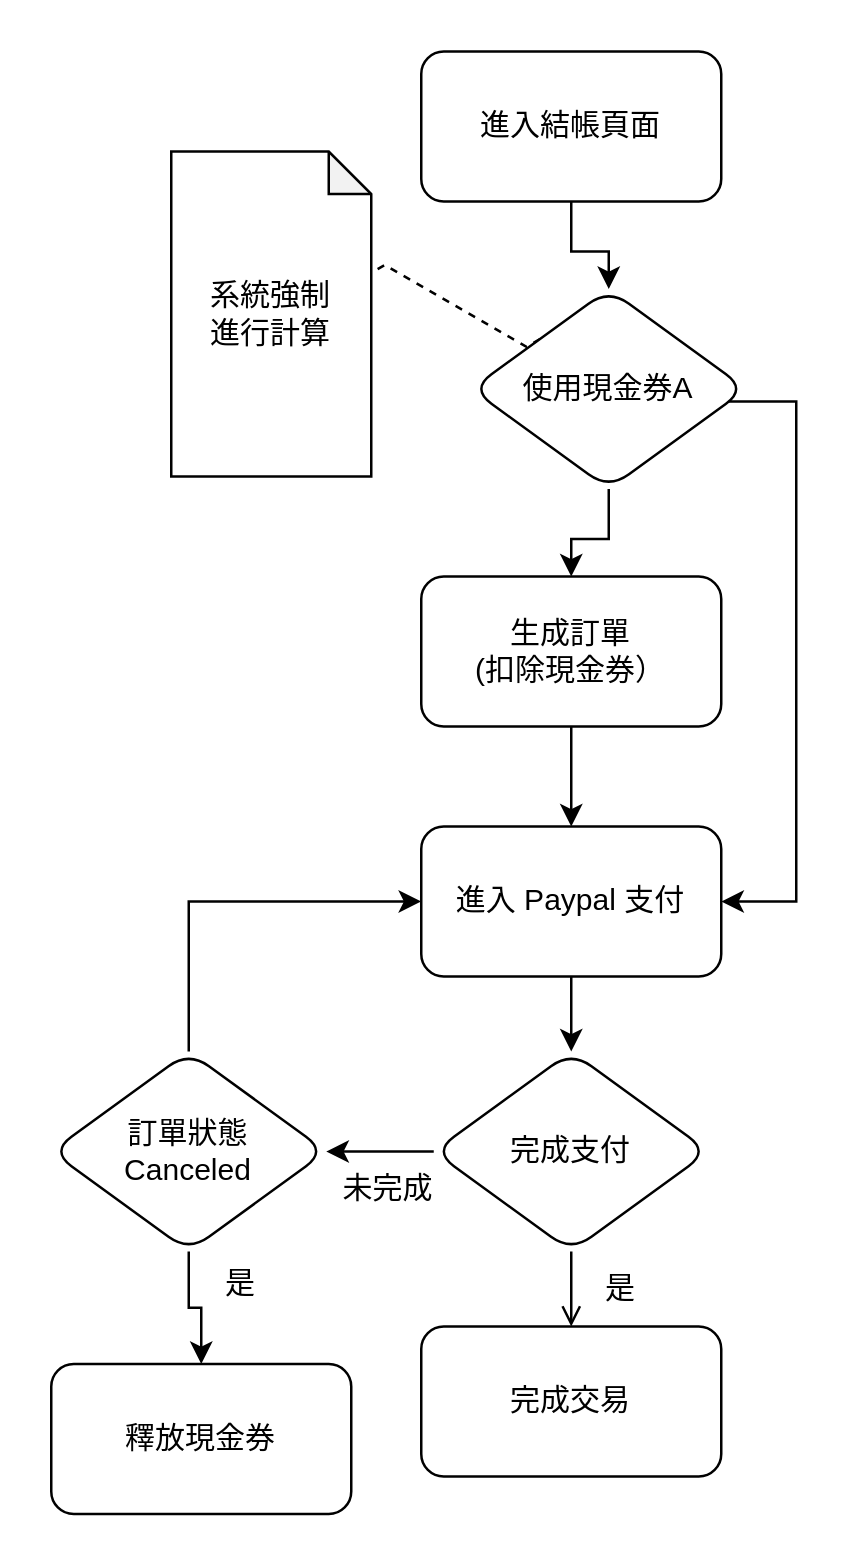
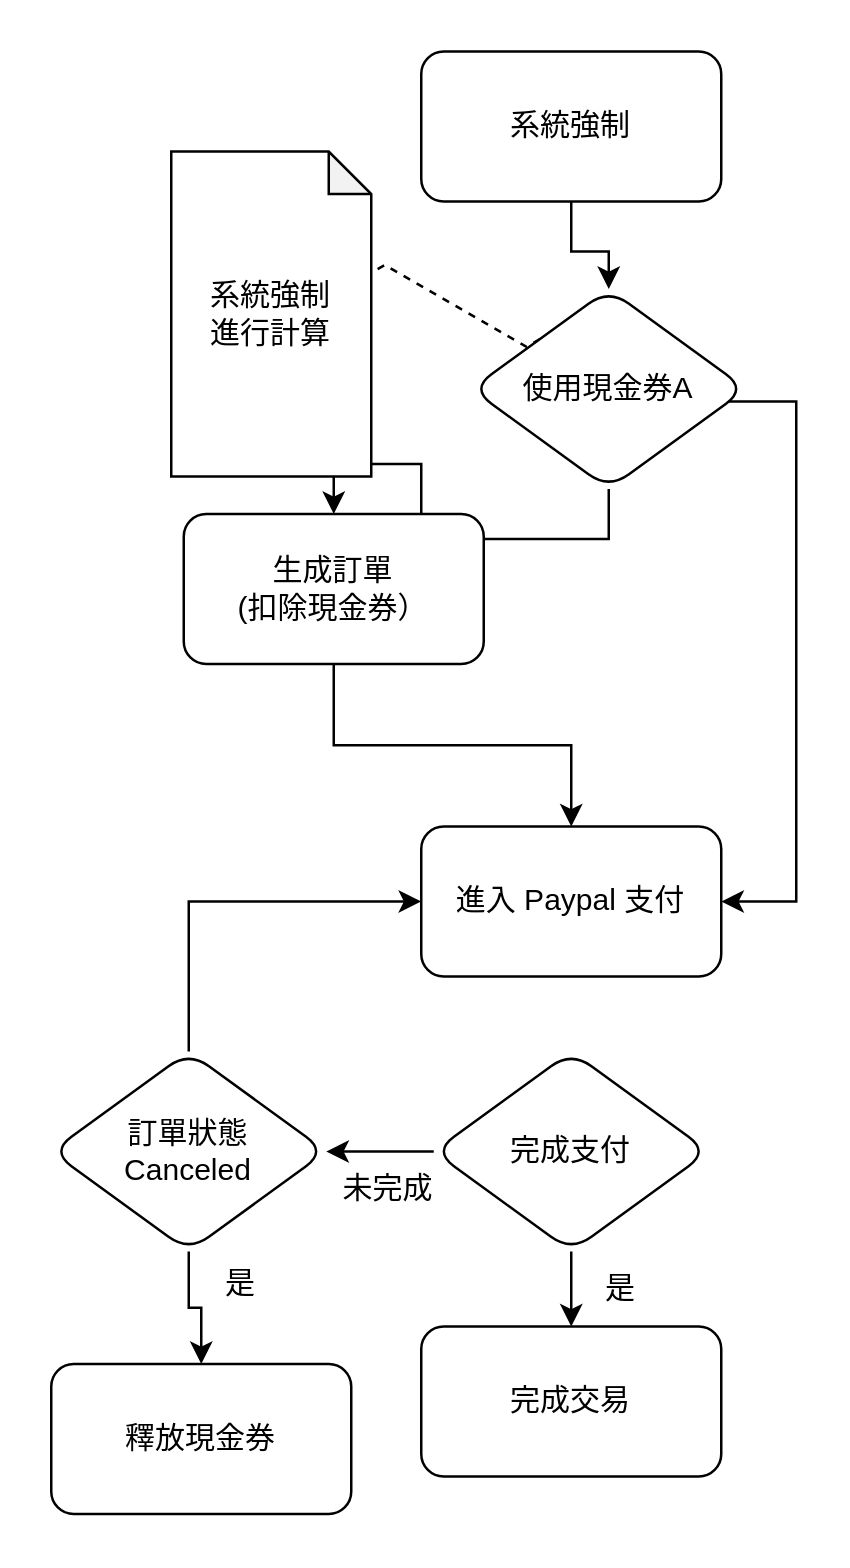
node "進入結帳頁面": label "進入結帳頁面" -> "系統強制"
node "生成訂單 (扣除現金券）": moved (571, 651) -> (334, 589)
edge "進入 Paypal 支付" -> "完成支付": removed
edge "完成支付" -> "完成交易": arrowhead open -> classic
